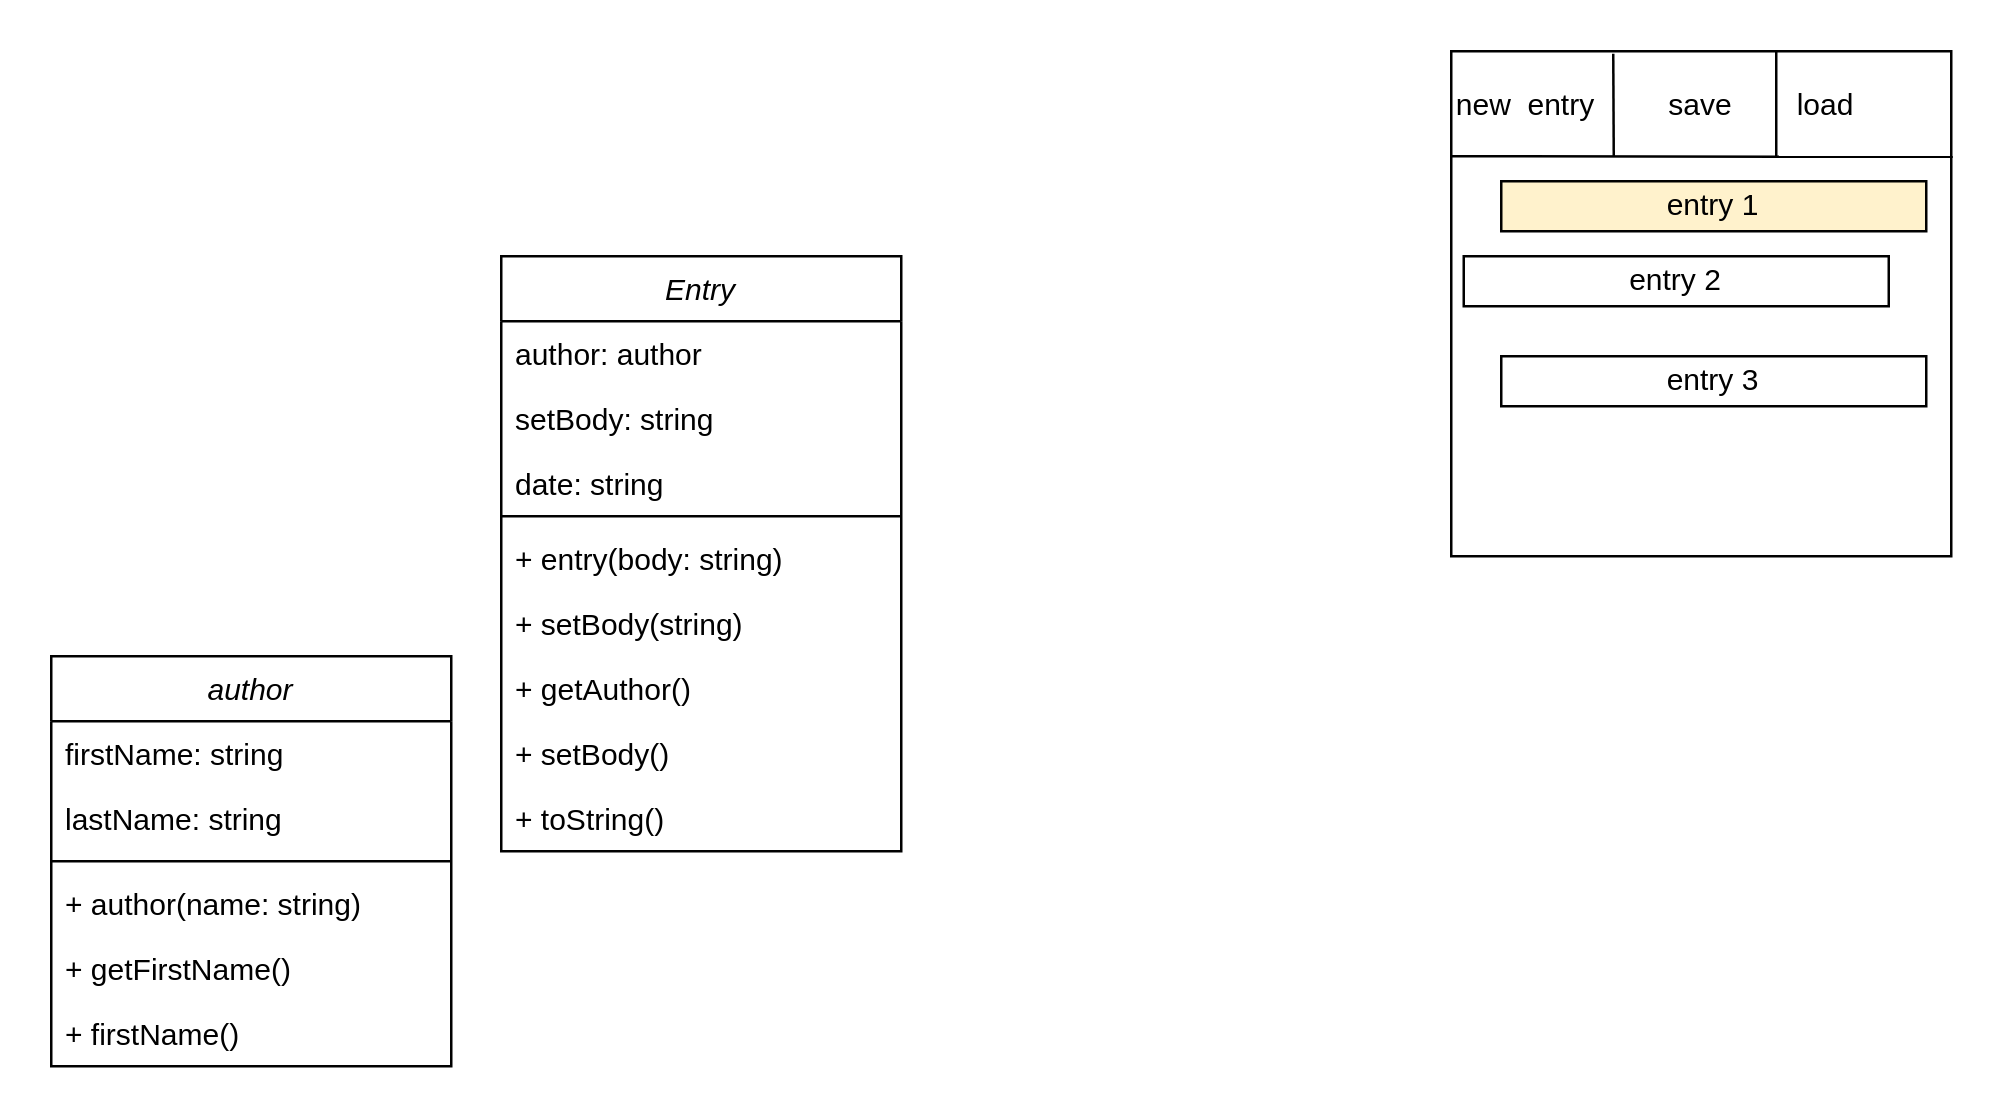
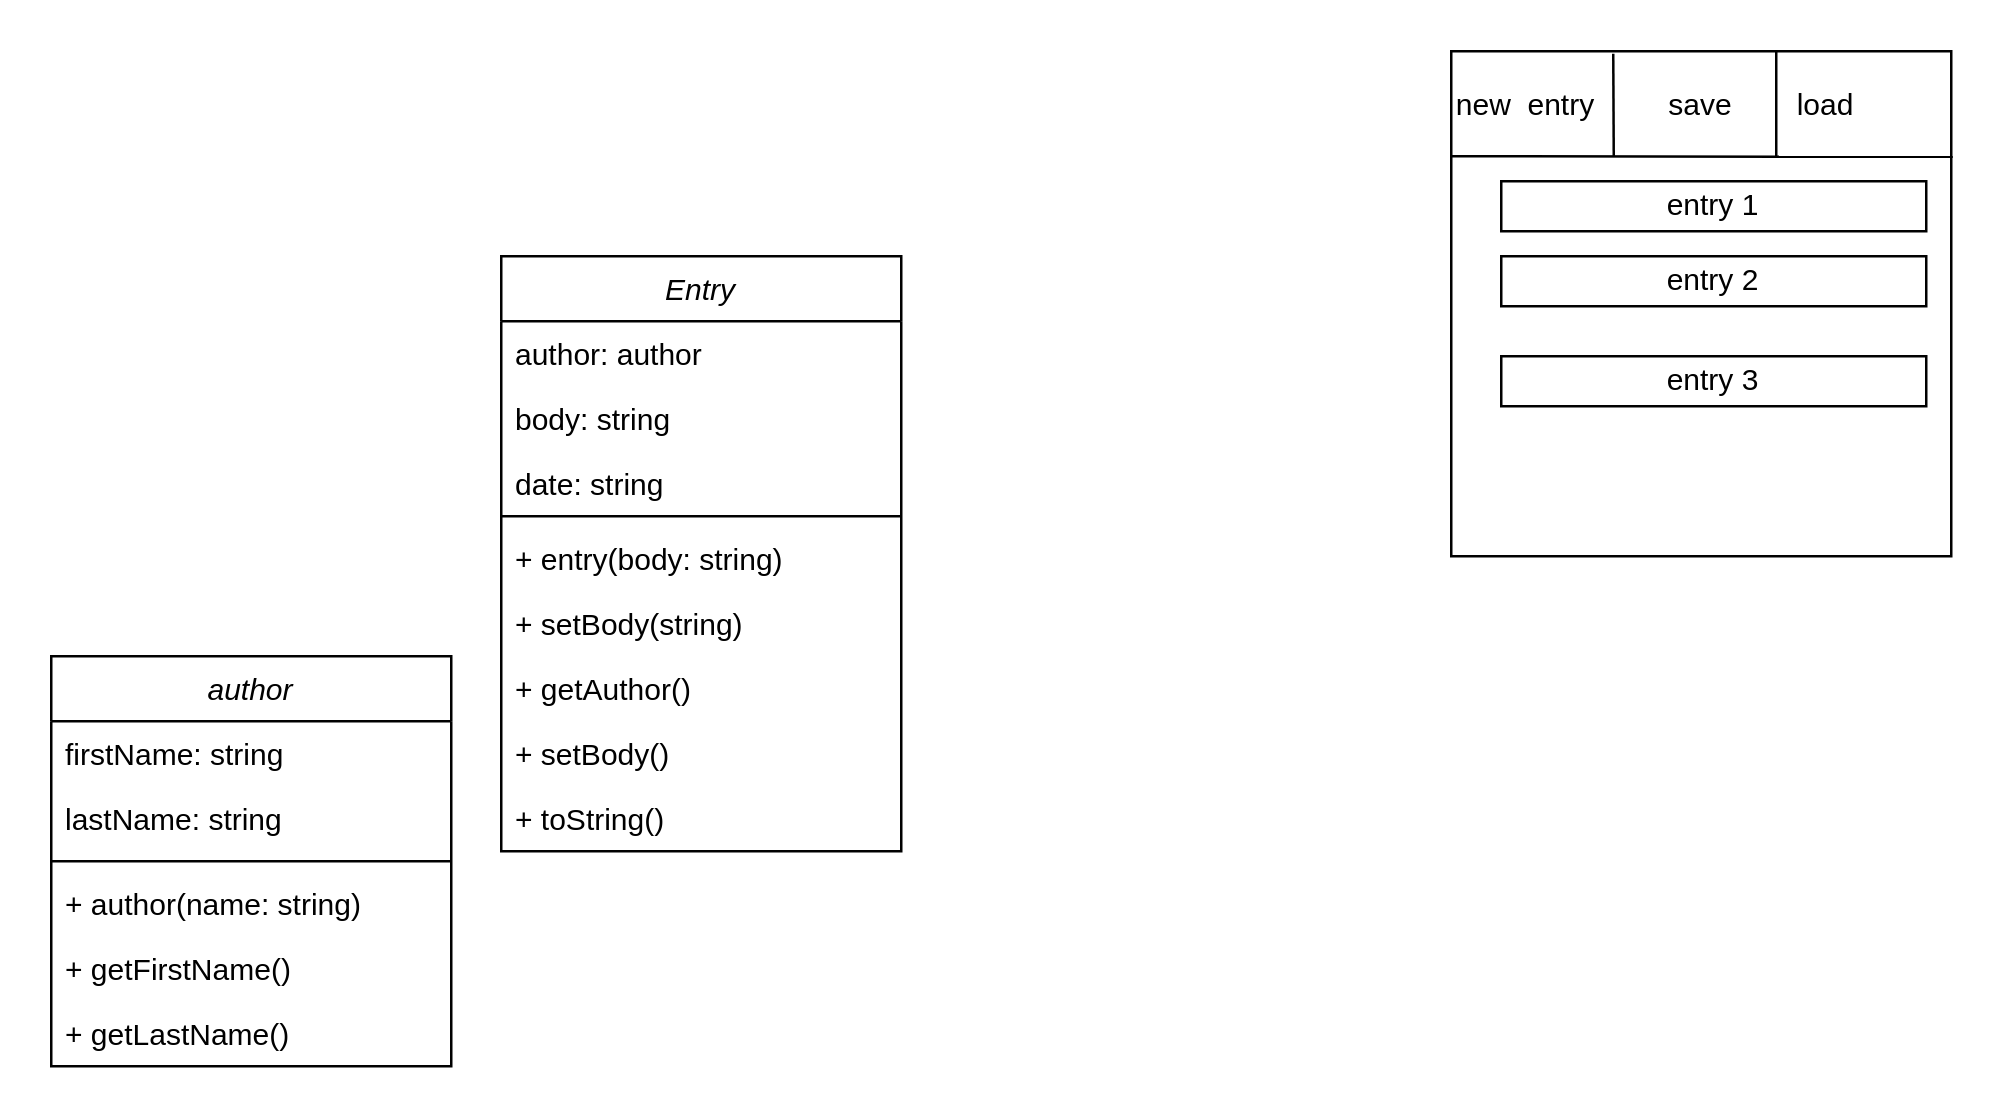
node "entry 1": fillcolor #fff2cc -> #ffffff
node "entry 2": moved (1676, 281) -> (1714, 281)
node "setBody: string": label "setBody: string" -> "body: string"
node "+ firstName()": label "+ firstName()" -> "+ getLastName()"
